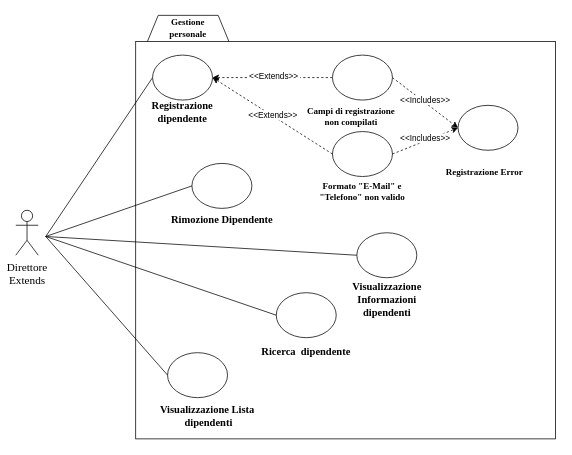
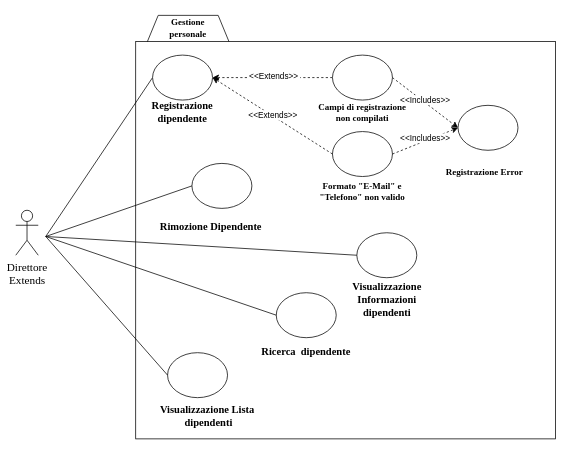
node "Campi di registrazione non compilati": moved (351, 117) -> (362, 113)
node "Rimozione Dipendente": moved (222, 220) -> (210, 227)
